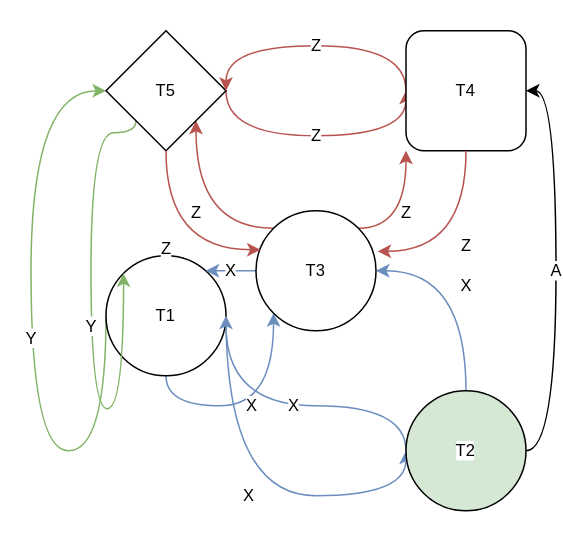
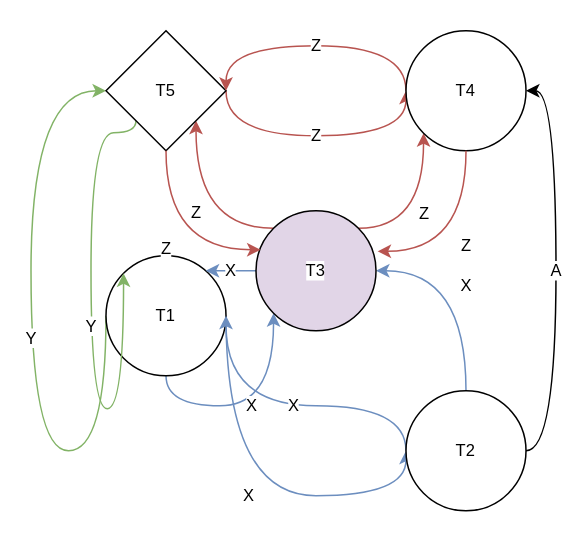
node "T4": shape rounded rectangle -> ellipse
node "T3": fillcolor #ffffff -> #e1d5e7
node "T2": fillcolor #d5e8d4 -> #ffffff
